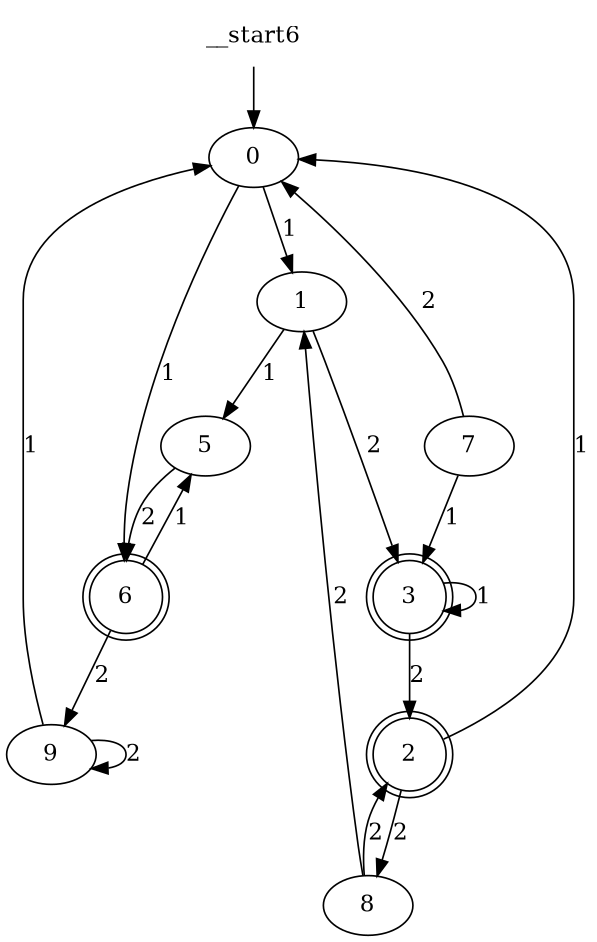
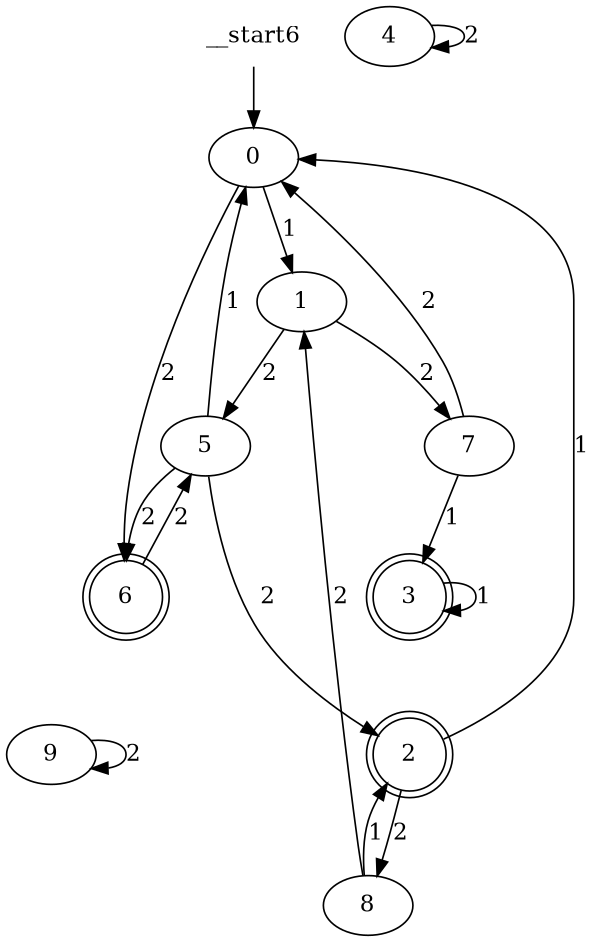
node "4": added
edge "0" -> "6": label "1" -> "2"
edge "1" -> "5": label "1" -> "2"
edge "9" -> "0": now "5" -> "0"
edge "1" -> "3": now "1" -> "7"
edge "6" -> "5": label "1" -> "2"
edge "3" -> "2": now "5" -> "2"
edge "6" -> "9": removed, label "2"
edge "8" -> "2": label "2" -> "1"
